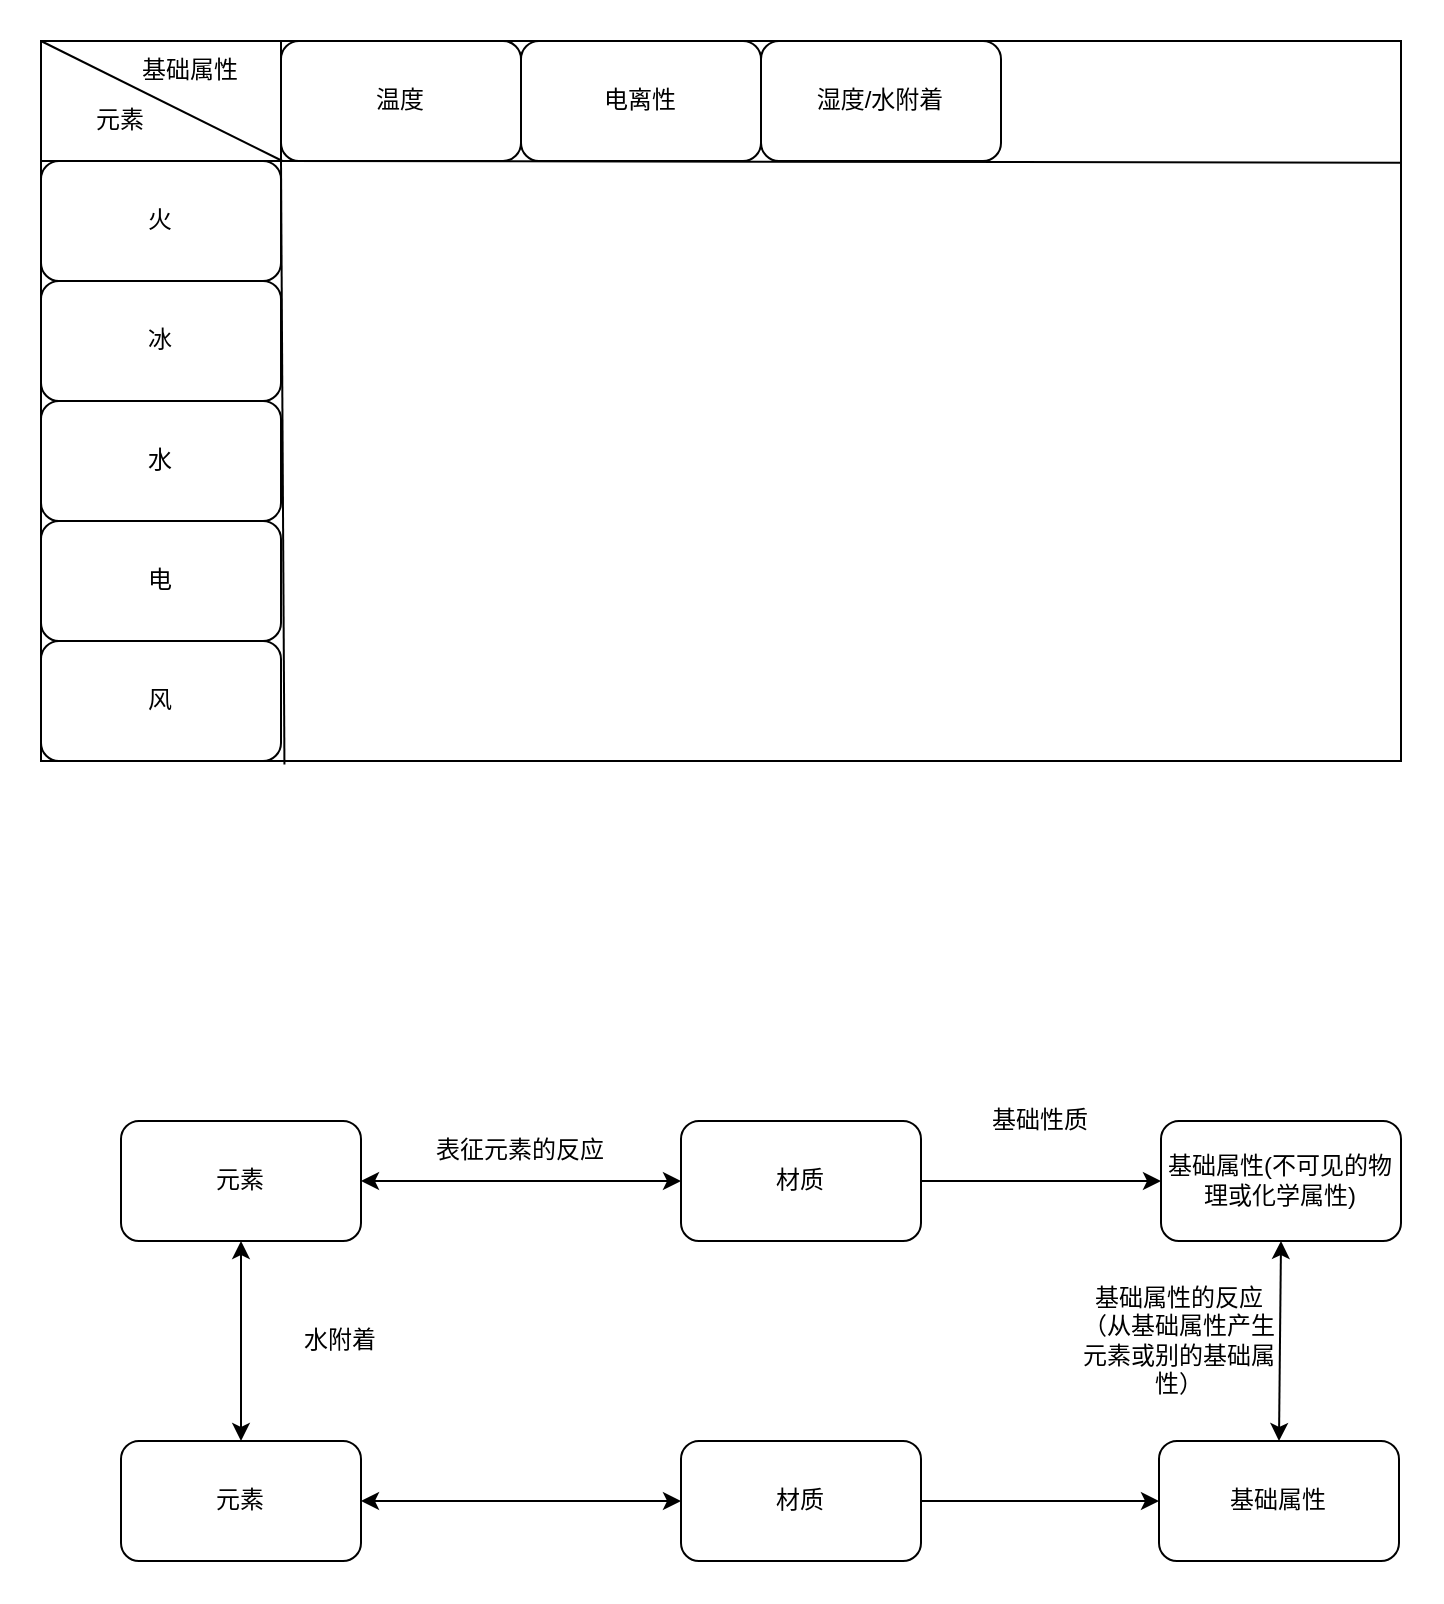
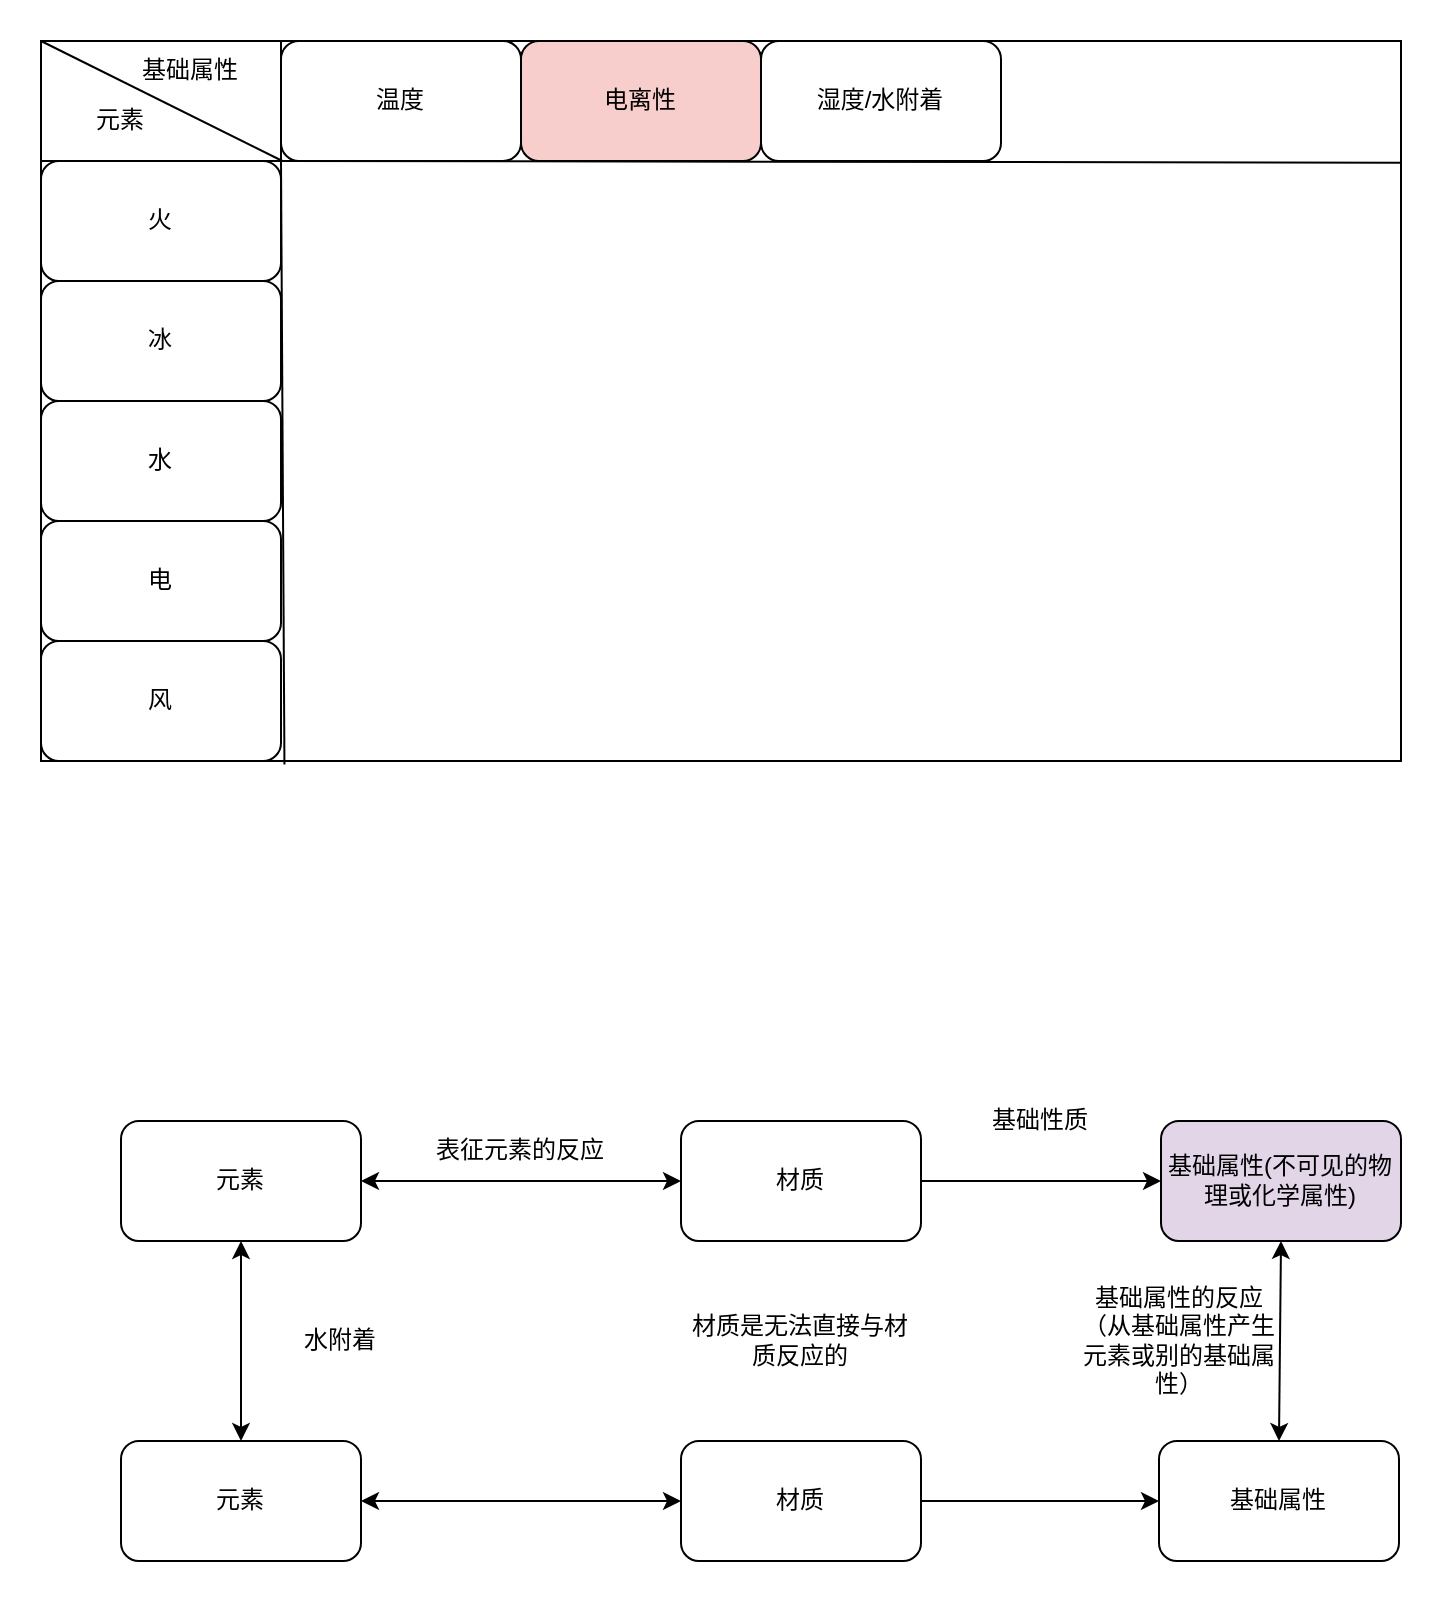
node "电离性": fillcolor #ffffff -> #f8cecc
node "基础属性(不可见的物理或化学属性)": fillcolor #ffffff -> #e1d5e7
node "材质是无法直接与材质反应的": added
